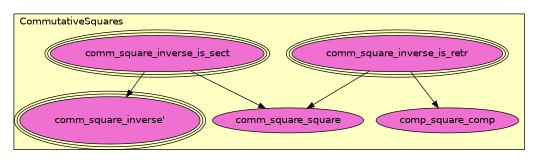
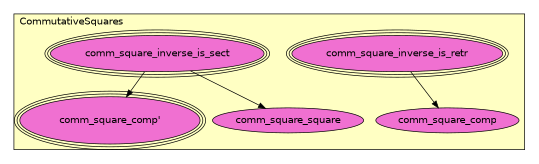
edge "comm_square_inverse_is_retr" -> "comm_square_square": removed
node "comm_square_inverse'": label "comm_square_inverse'" -> "comm_square_comp'"
node "comp_square_comp": label "comp_square_comp" -> "comm_square_comp"
